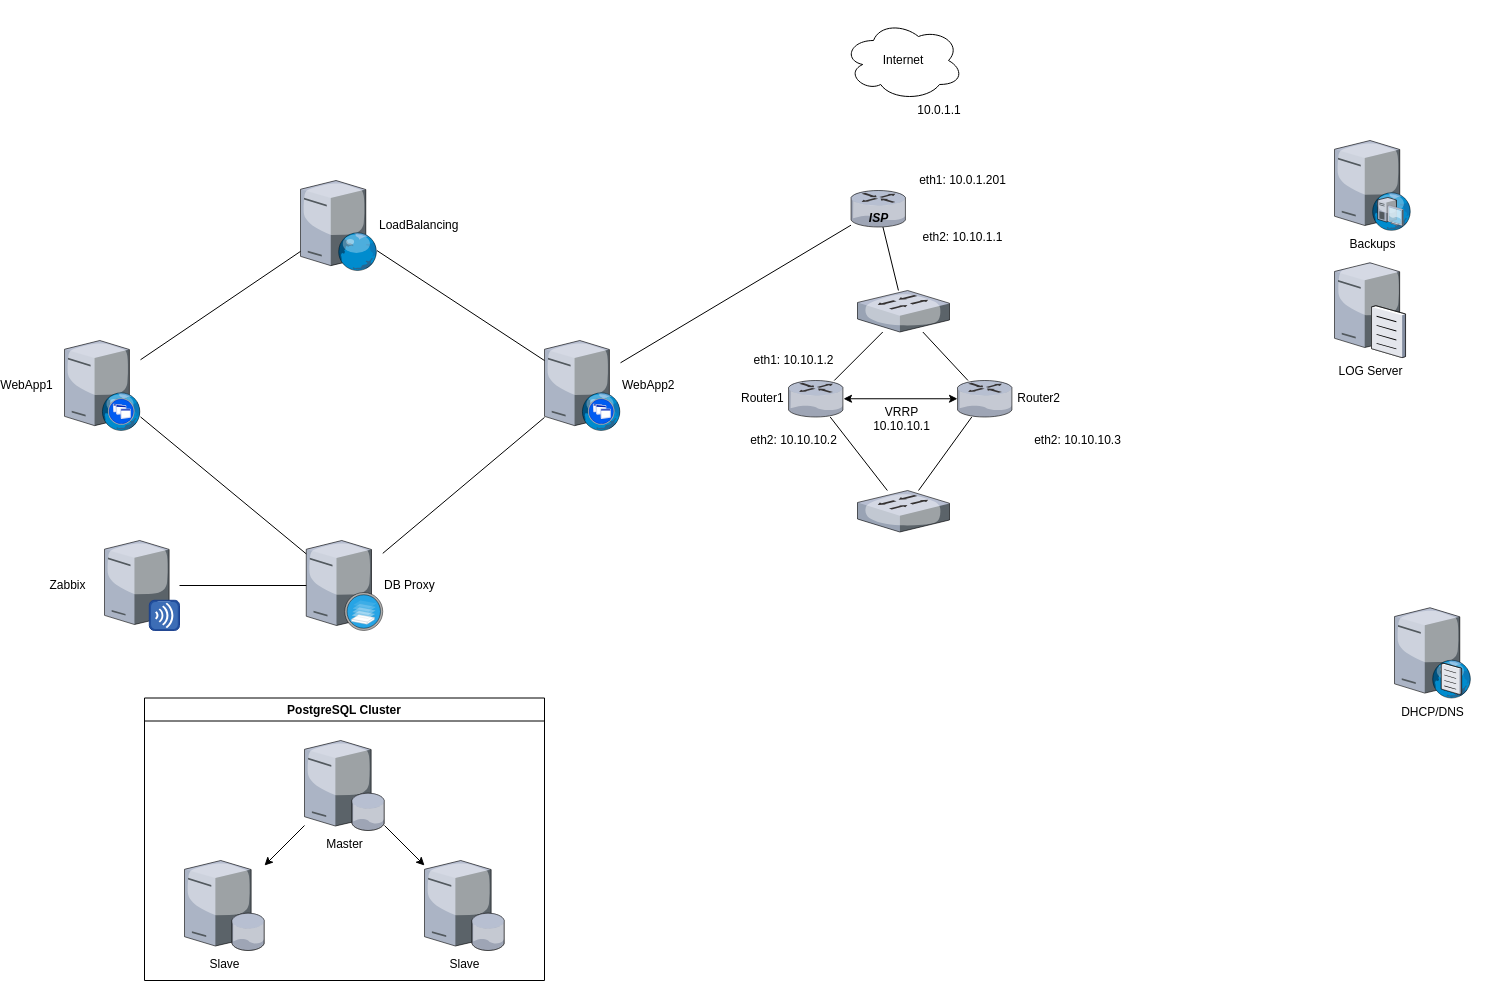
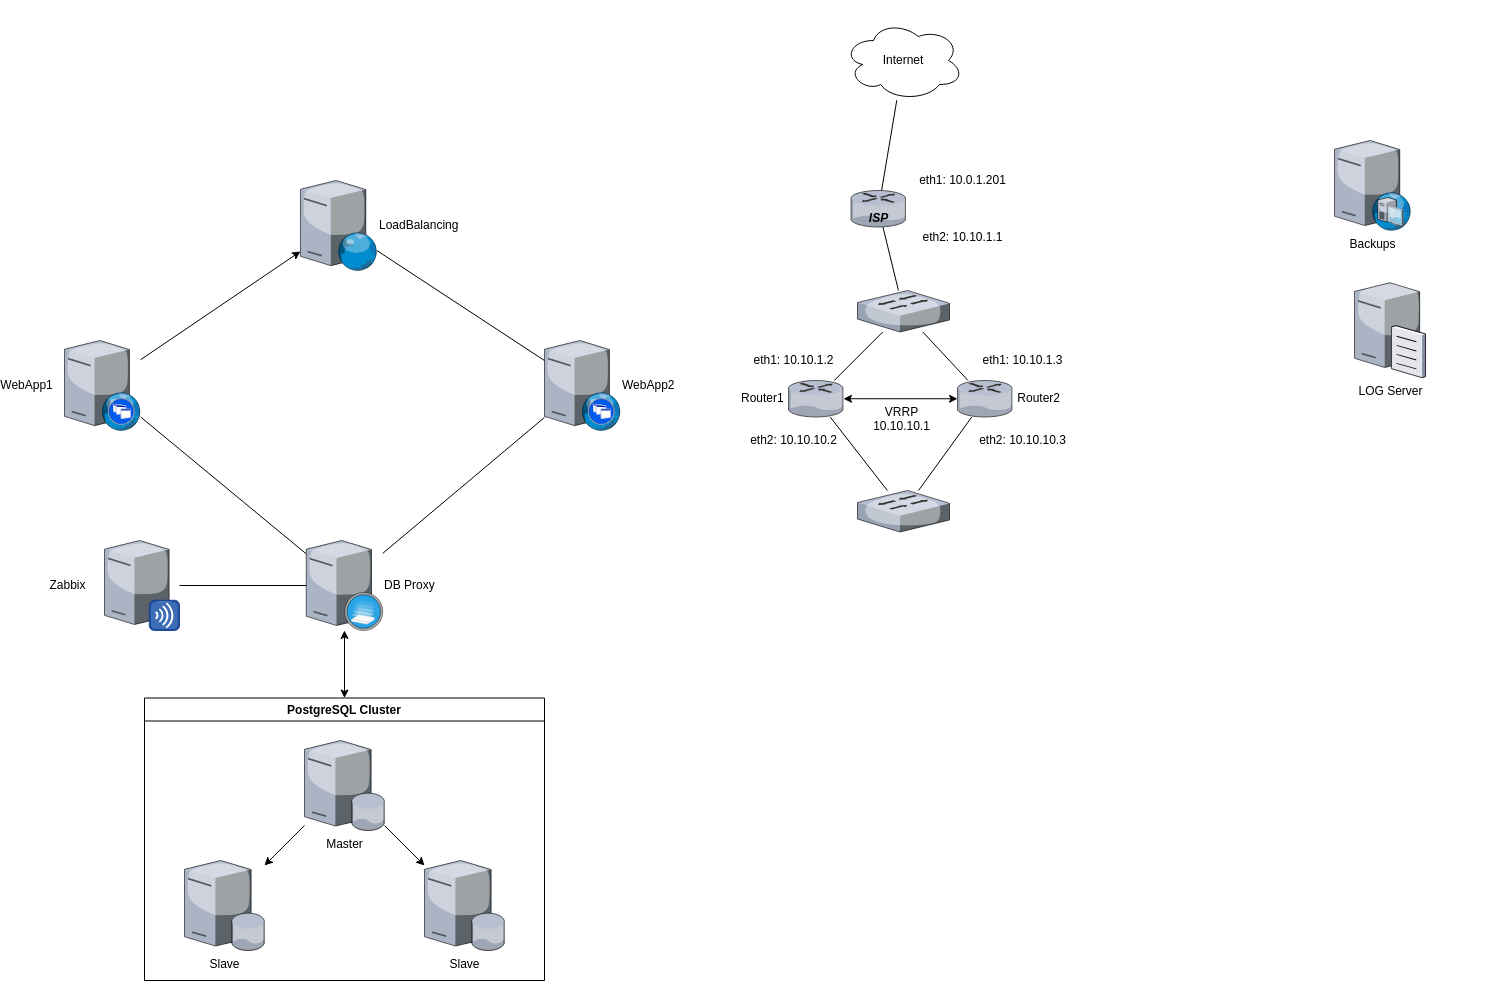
node "10.0.1.1": removed
edge "LoadBalancing" -- "WebApp1": arrowhead none -> classic
edge "ISP" -- "WebApp2": now "ISP" -- "Internet"
node "LOG Server": moved (1370, 309) -> (1390, 329)
node "eth1: 10.10.1.3": added
node "eth2: 10.10.10.3": moved (1078, 441) -> (1023, 441)
node "DHCP/DNS": removed
edge "DB Proxy" -- "PostgreSQL Cluster": added
